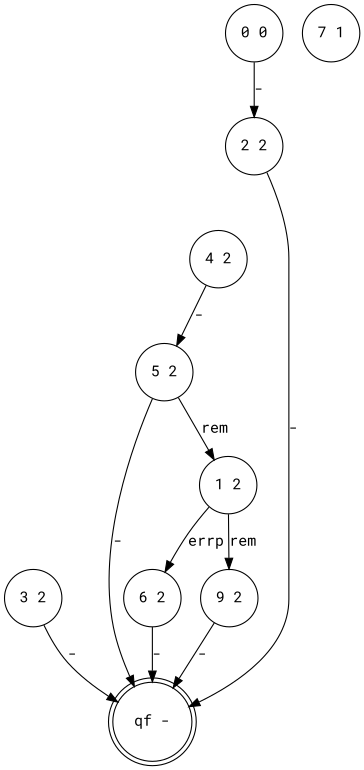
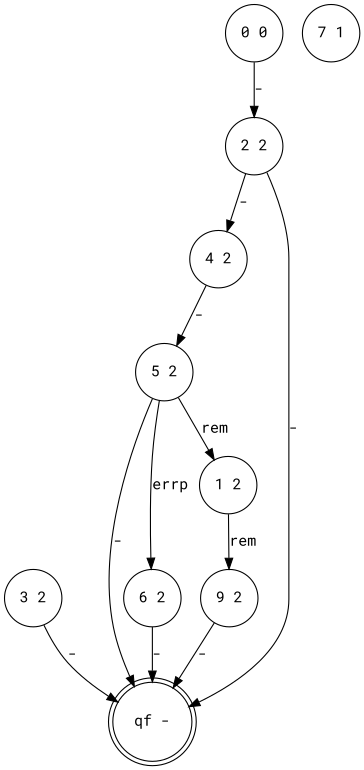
edge "2 2" -> "4 2": added, label "-"
edge "1 2" -> "6 2": now "5 2" -> "6 2"
